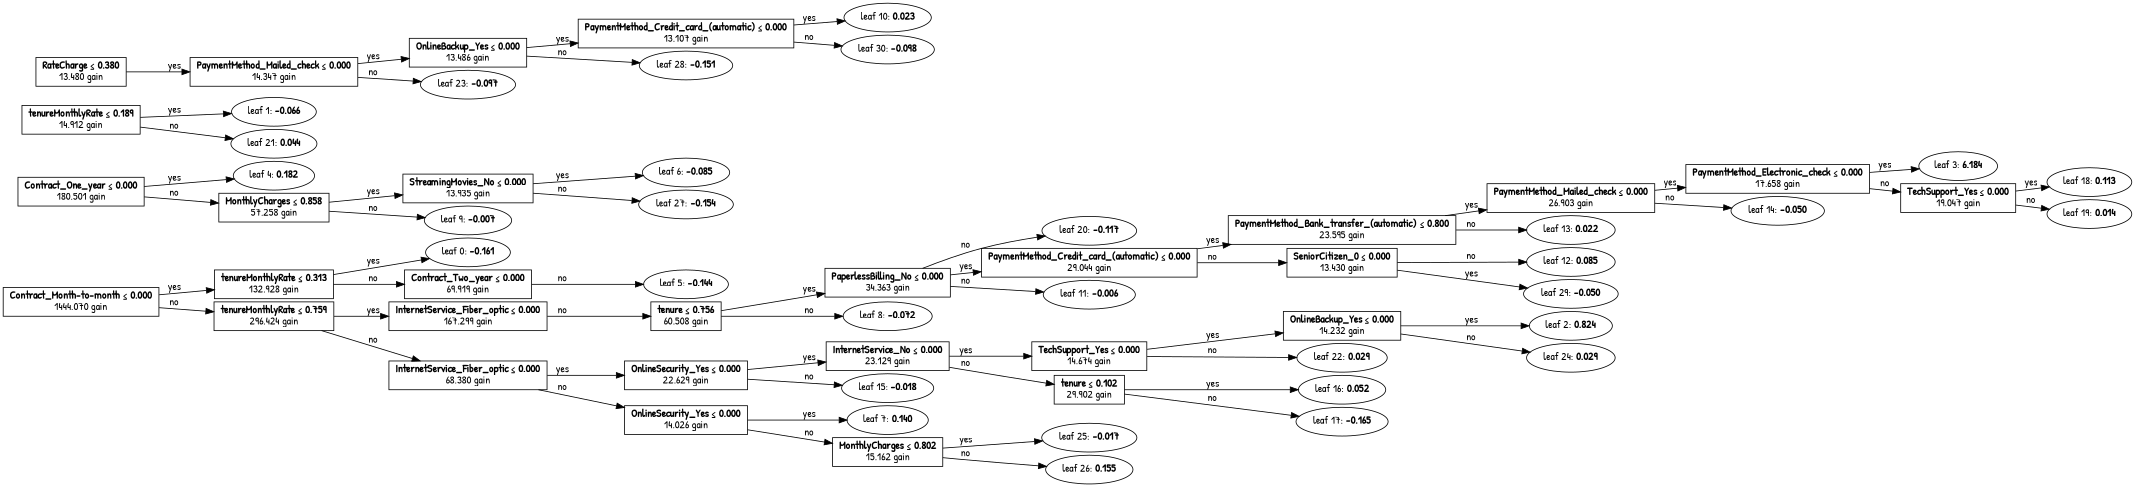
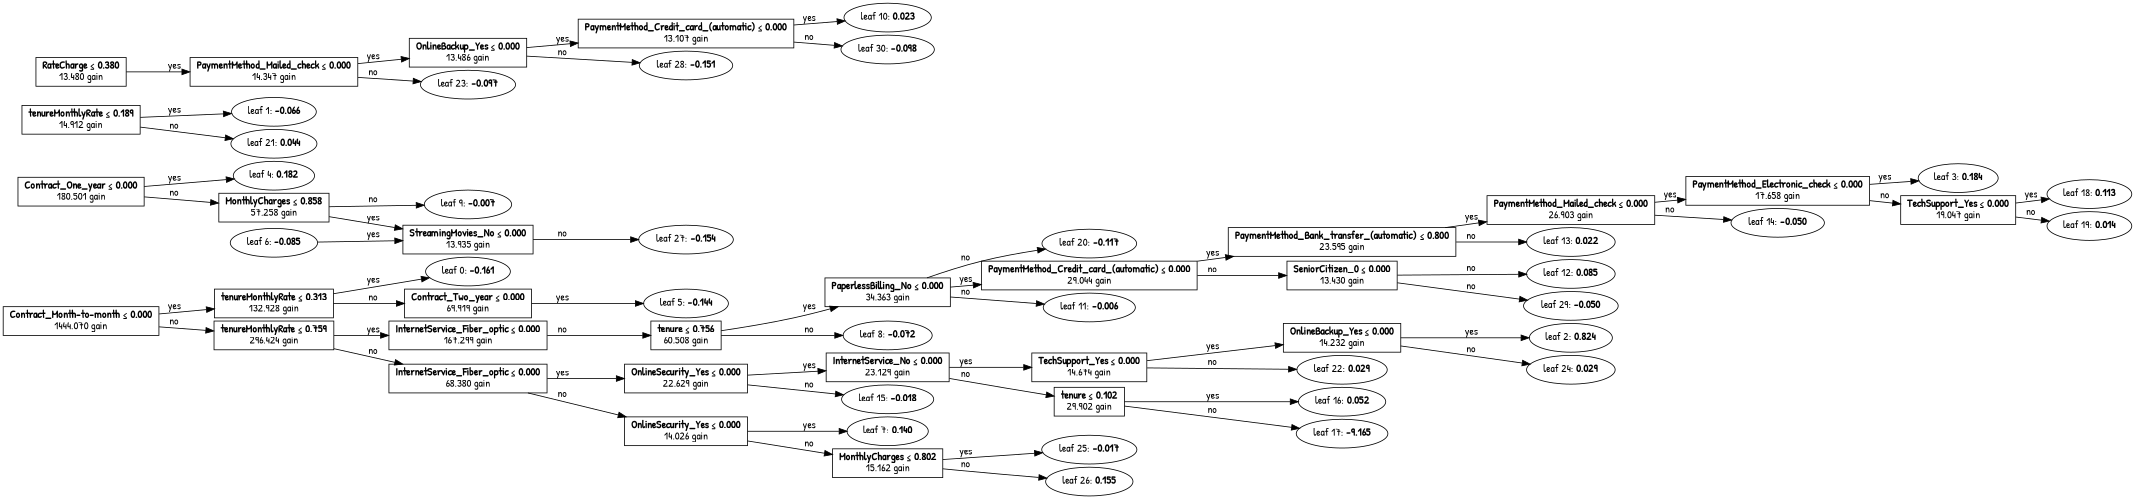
node "leaf 3:": text "6.184" -> "0.184"
edge "StreamingMovies_No" -> "leaf 6:": reversed
edge "SeniorCitizen_0" -> "leaf 29:": label "yes" -> "no"
edge "Contract_Two_year" -> "leaf 5:": label "no" -> "yes"
node "leaf 17:": text "-0.165" -> "-9.165"
